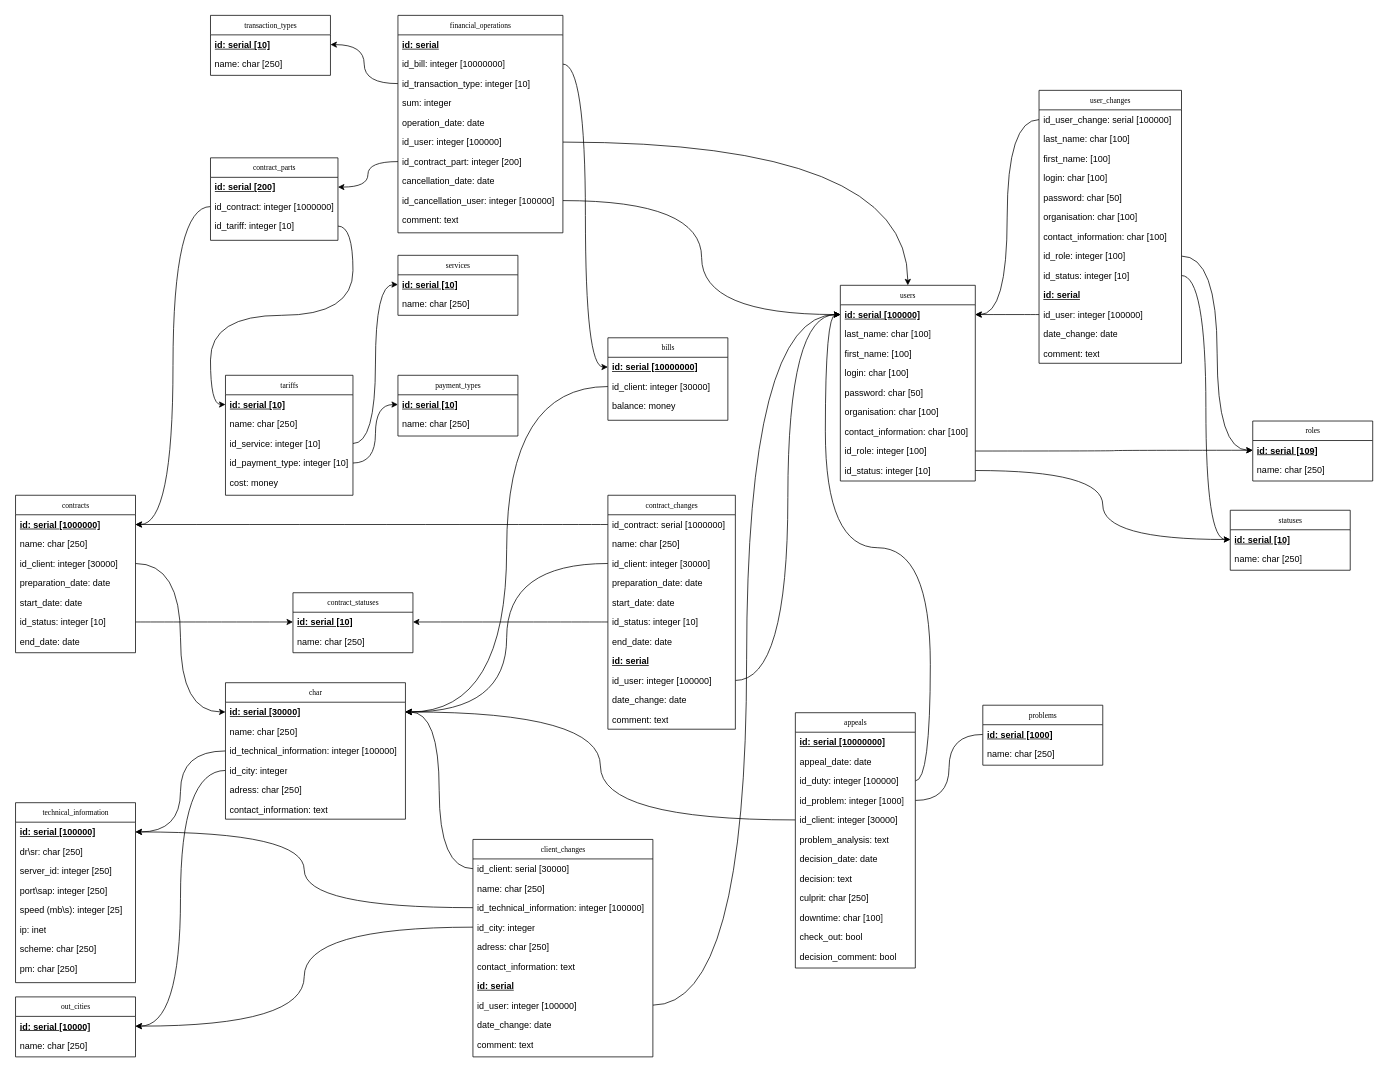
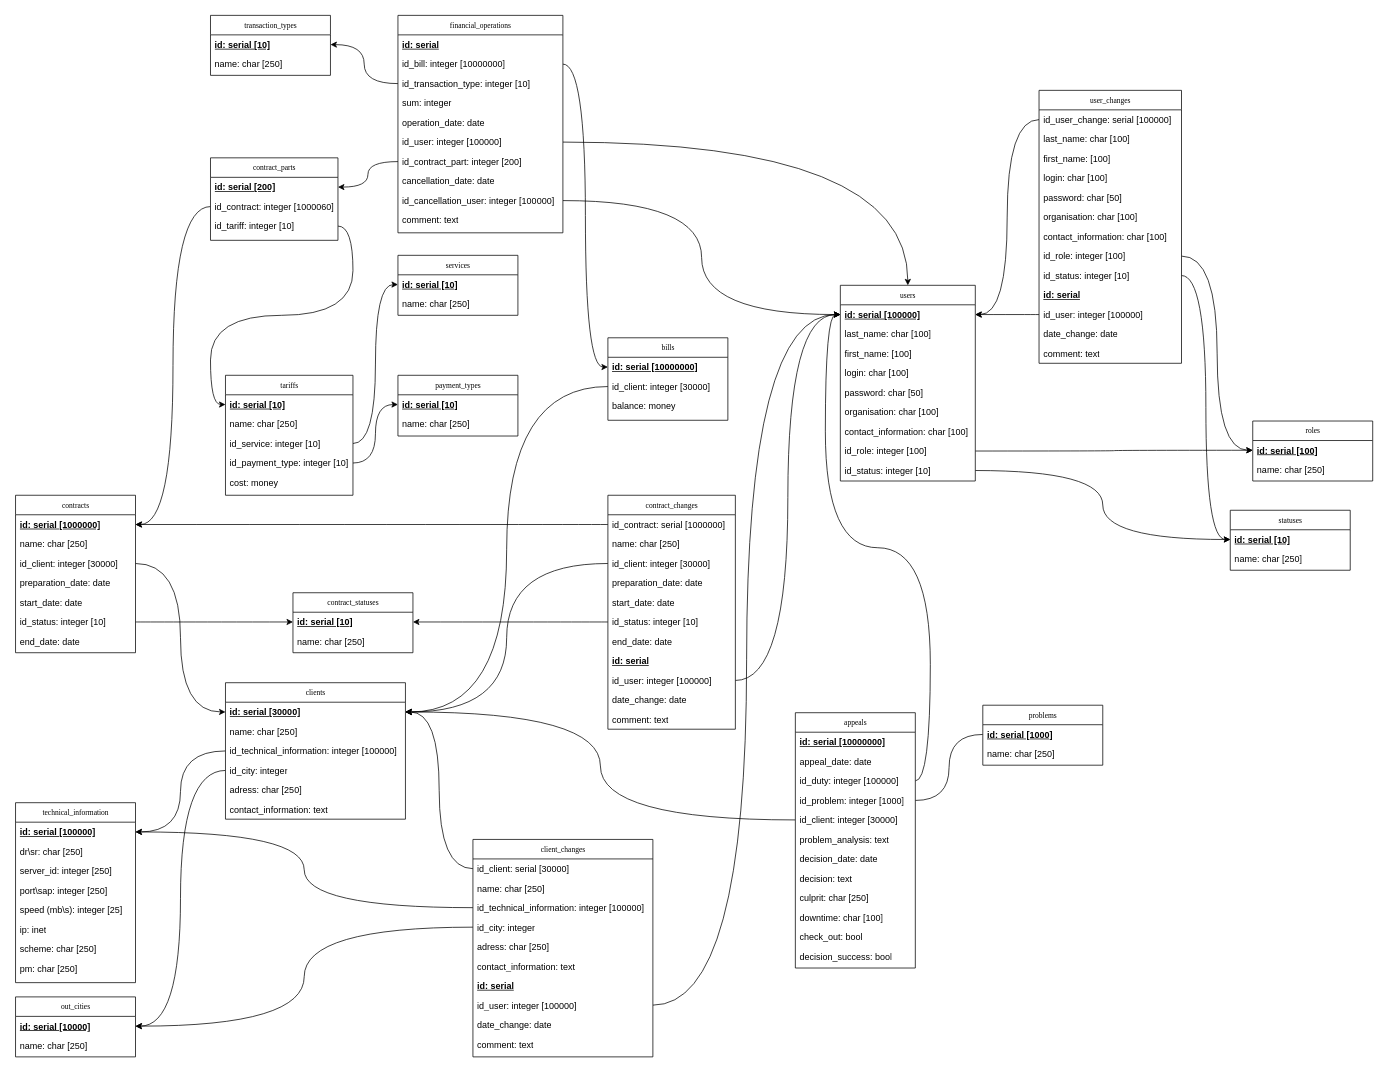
node "id_contract: integer [1000000]": label "id_contract: integer [1000000]" -> "id_contract: integer [1000060]"
node "id: serial [109]": label "id: serial [109]" -> "id: serial [100]"
node "char": label "char" -> "clients"
node "decision_comment: bool": label "decision_comment: bool" -> "decision_success: bool"
